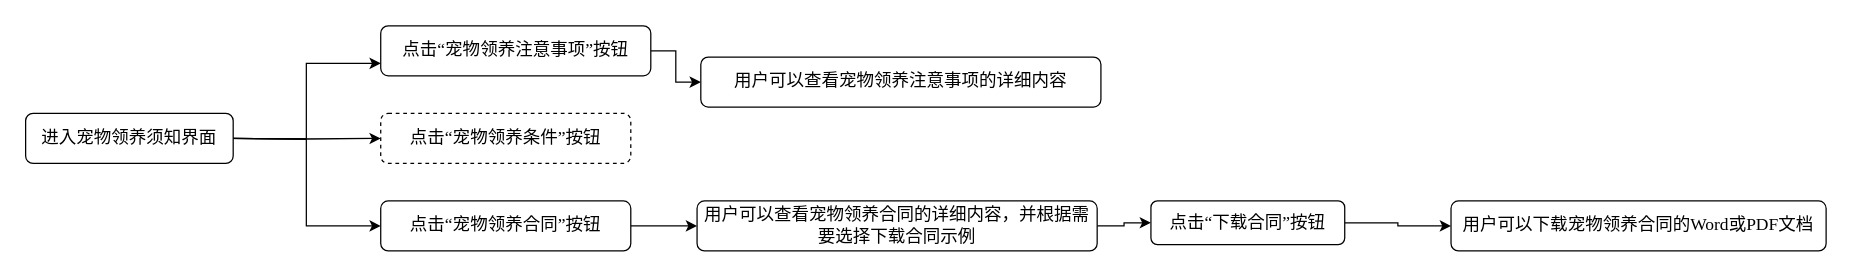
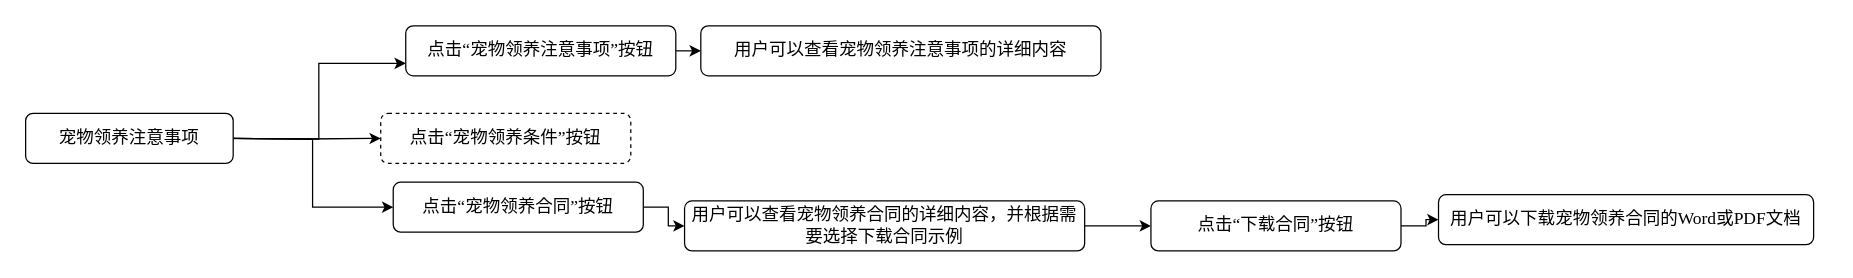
node "点击“宠物领养注意事项”按钮": moved (516, 51) -> (541, 51)
node "用户可以查看宠物领养注意事项的详细内容": moved (901, 82) -> (901, 51)
node "进入宠物领养须知界面": label "进入宠物领养须知界面" -> "宠物领养注意事项"
node "点击“下载合同”按钮": size 194x44 -> 250x50
node "点击“宠物领养合同”按钮": moved (506, 226) -> (518, 207)
node "用户可以查看宠物领养合同的详细内容，并根据需要选择下载合同示例": moved (897, 226) -> (884, 226)
node "用户可以下载宠物领养合同的Word或PDF文档": moved (1638, 226) -> (1626, 219)
